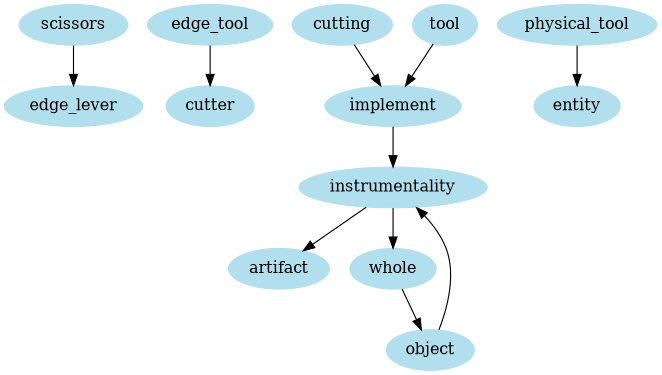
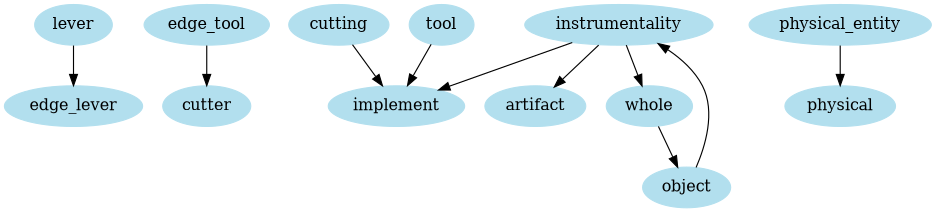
node "scissors": label "scissors" -> "lever"
node "physical_tool": label "physical_tool" -> "physical_entity"
node "entity": label "entity" -> "physical"
edge "implement" -> "instrumentality": reversed
